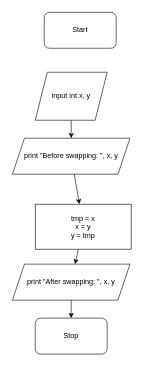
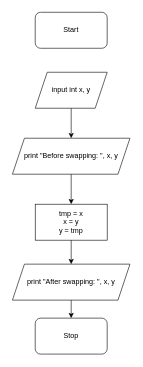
node "Start": moved (80, 30) -> (71, 30)
node "input int x, y": size 72x48 -> 72x36
node "tmp = x x = y y = tmp": size 96x45 -> 72x36
